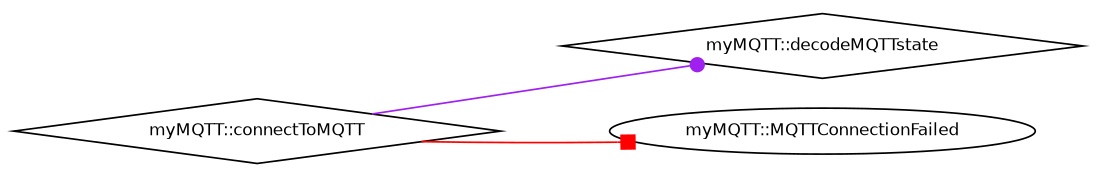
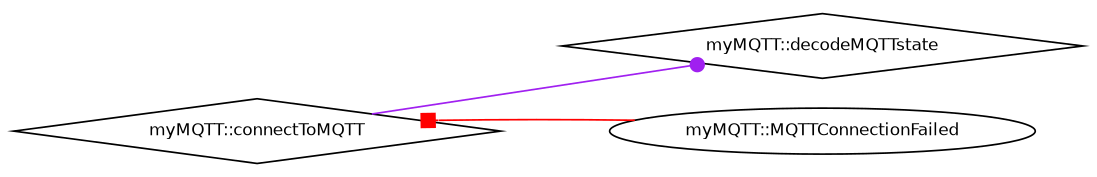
edge "myMQTT::connectToMQTT" -> "myMQTT::MQTTConnectionFailed": reversed
